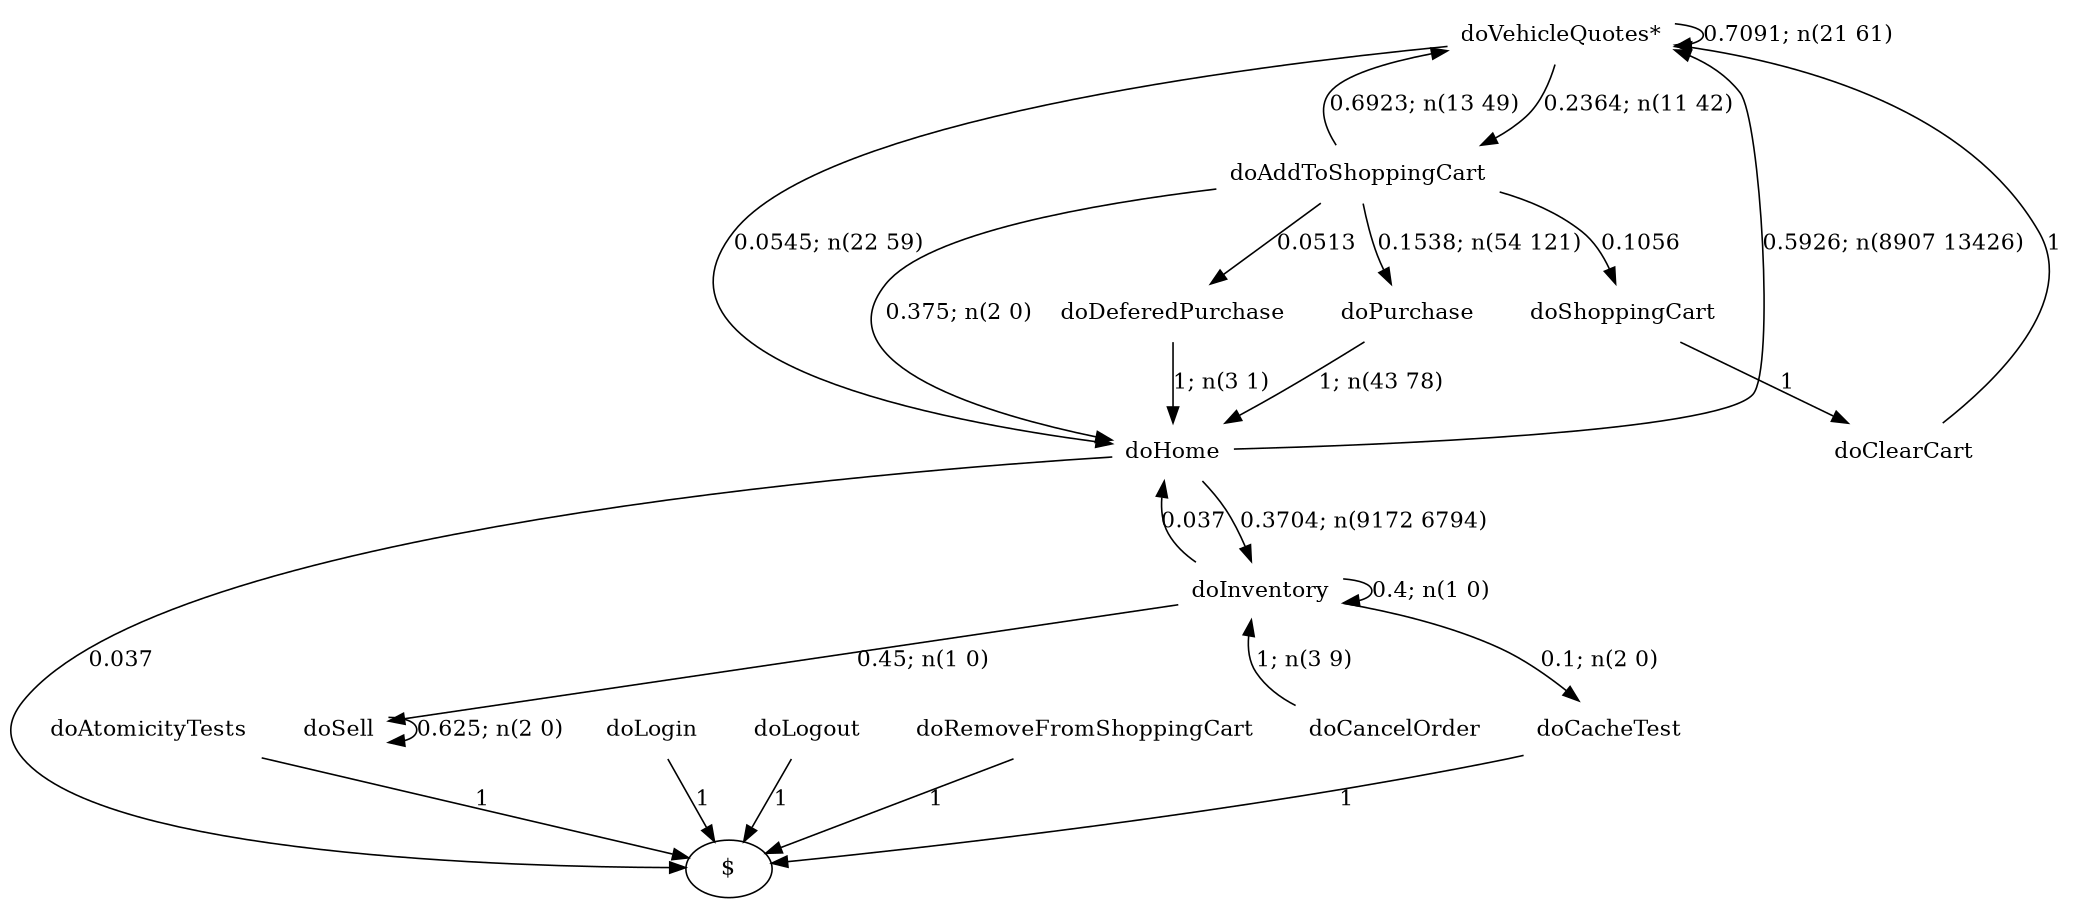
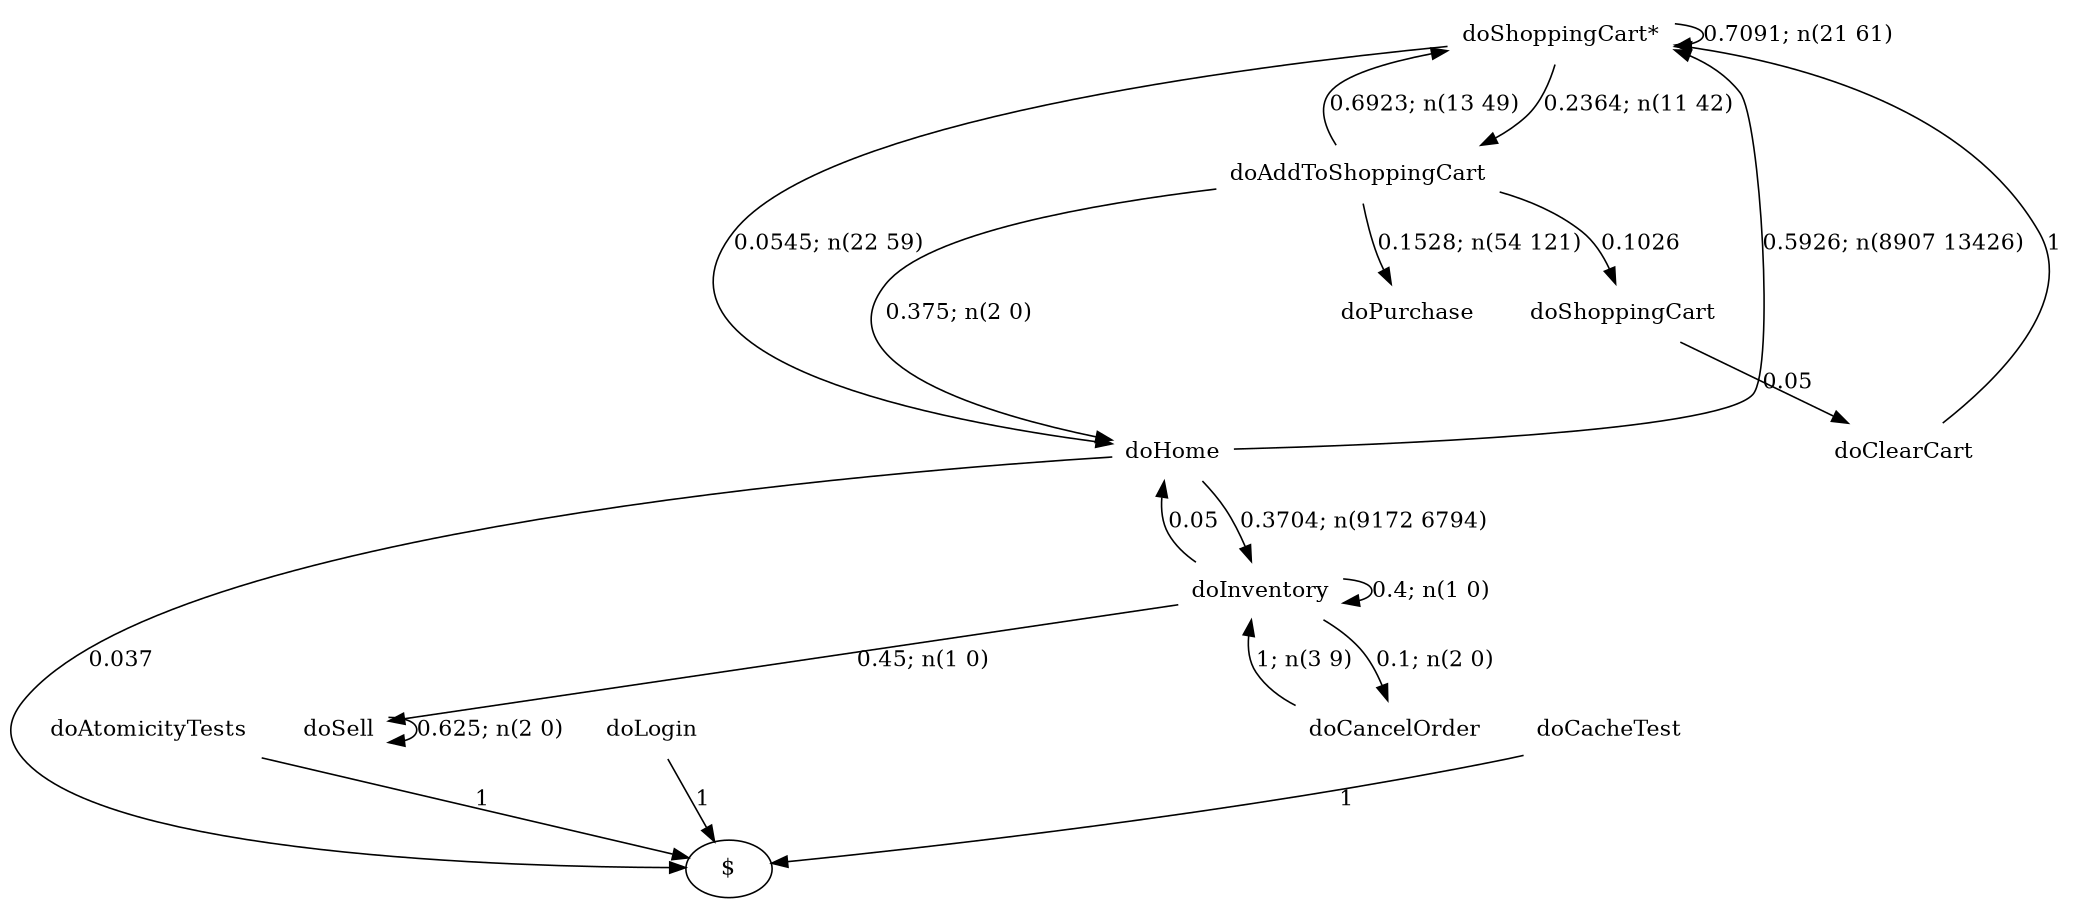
node "doVehicleQuotes*": label "doVehicleQuotes*" -> "doShoppingCart*"
edge "doAddToShoppingCart" -> "doPurchase": label "0.1538; n(54 121)" -> "0.1528; n(54 121)"
edge "doAddToShoppingCart" -> "doShoppingCart": label "0.1056" -> "0.1026"
node "doDeferedPurchase": removed
edge "doPurchase" -> "doHome": removed, label "1; n(43 78)"
edge "doShoppingCart" -> "doClearCart": label "1" -> "0.05"
edge "doInventory" -> "doHome": label "0.037" -> "0.05"
edge "doInventory" -> "doCacheTest": now "doInventory" -> "doCancelOrder"
node "doLogout": removed
node "doRemoveFromShoppingCart": removed
